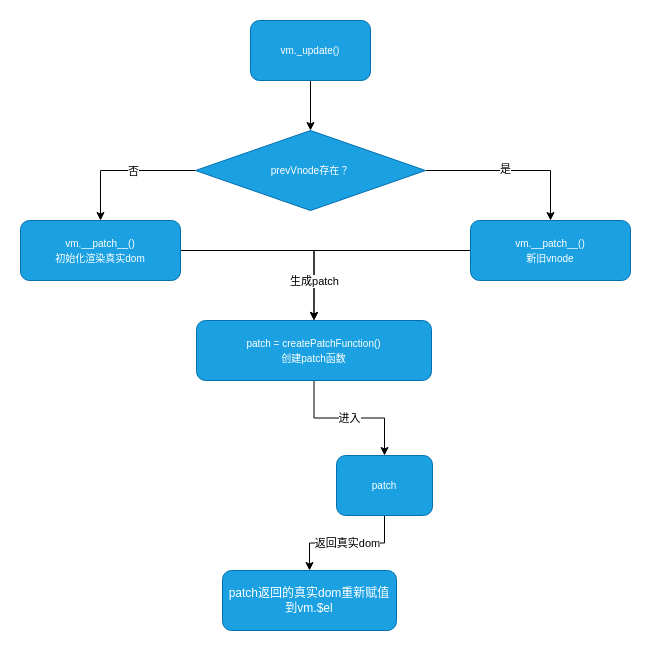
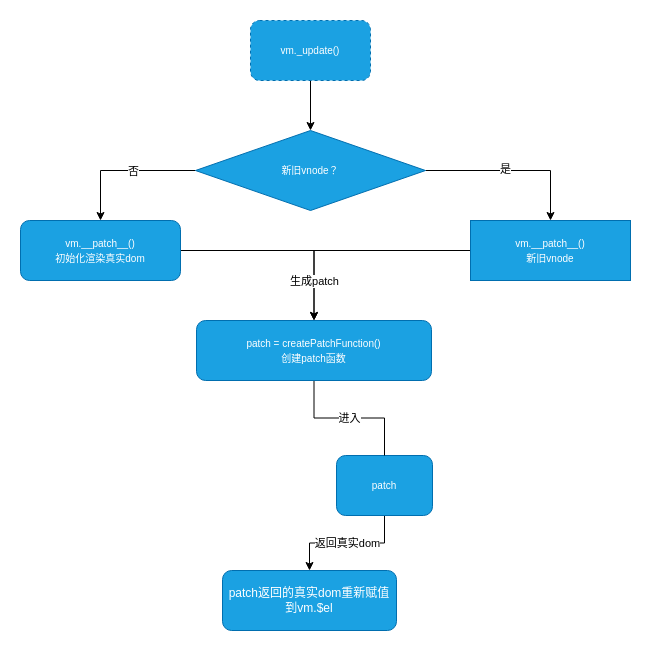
node "vm._update()": style solid -> dashed
node "prevVnode存在？": label "prevVnode存在？" -> "新旧vnode？"
node "vm.__patch__() 新旧vnode": shape rounded rectangle -> rectangle
edge "patch = createPatchFunction() 创建patch函数" -> "patch": arrowhead classic -> none
